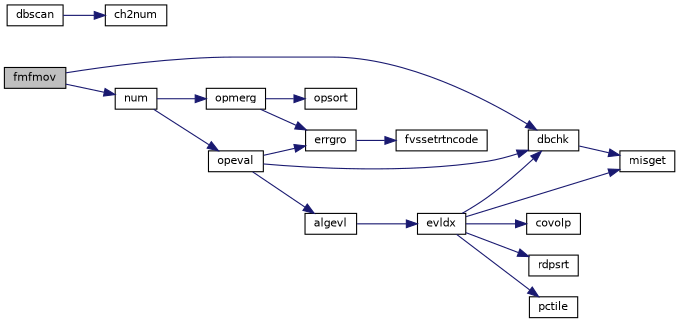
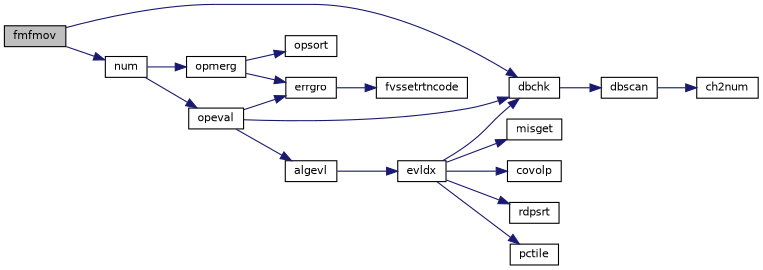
edge "dbchk" -> "misget": now "dbchk" -> "dbscan"
